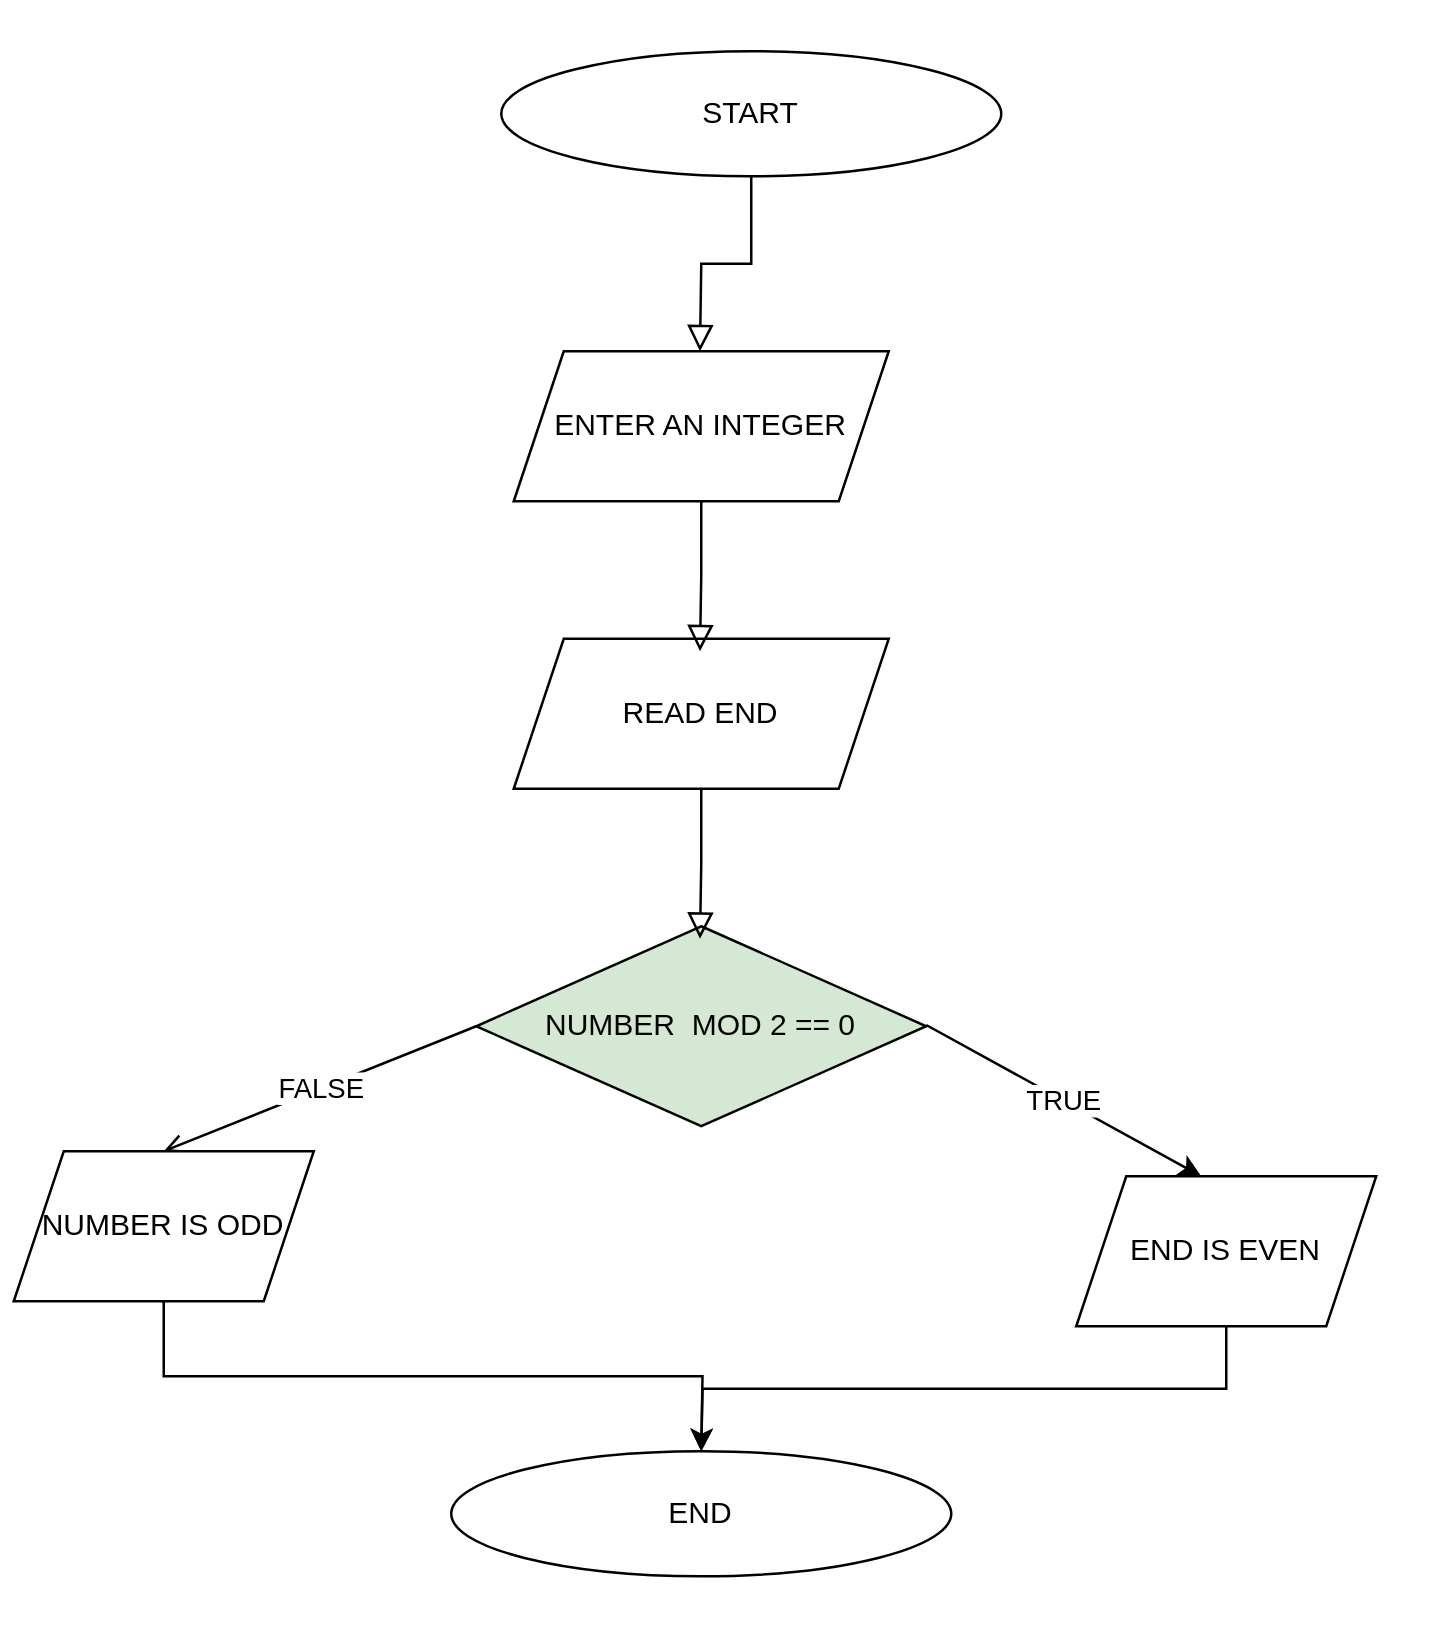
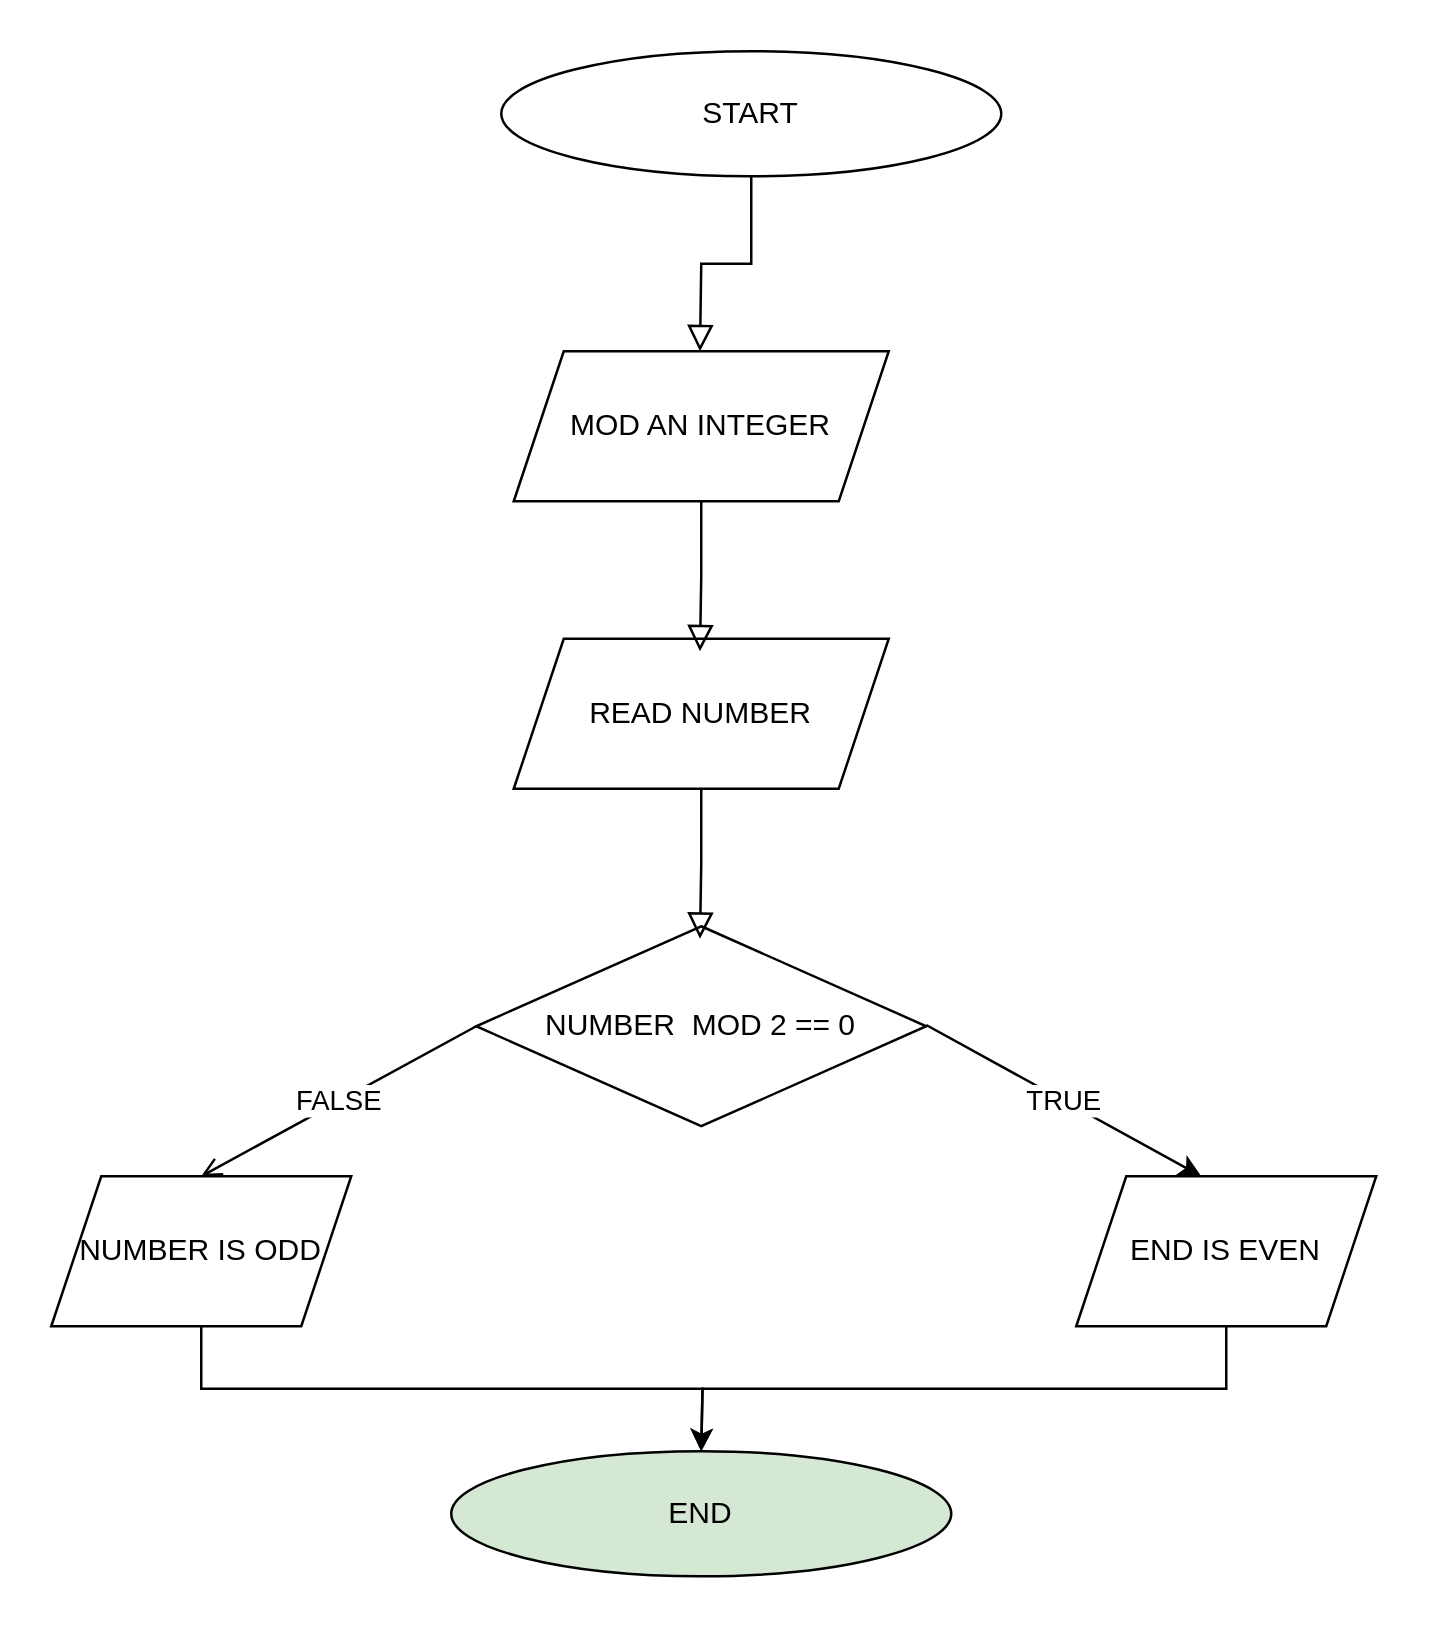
node "ENTER AN INTEGER": label "ENTER AN INTEGER" -> "MOD AN INTEGER"
node "READ END": label "READ END" -> "READ NUMBER"
node "NUMBER MOD 2 == 0": fillcolor #d5e8d4 -> #ffffff
node "NUMBER IS ODD": moved (164, 1226) -> (201, 1251)
node "END": fillcolor #ffffff -> #d5e8d4
